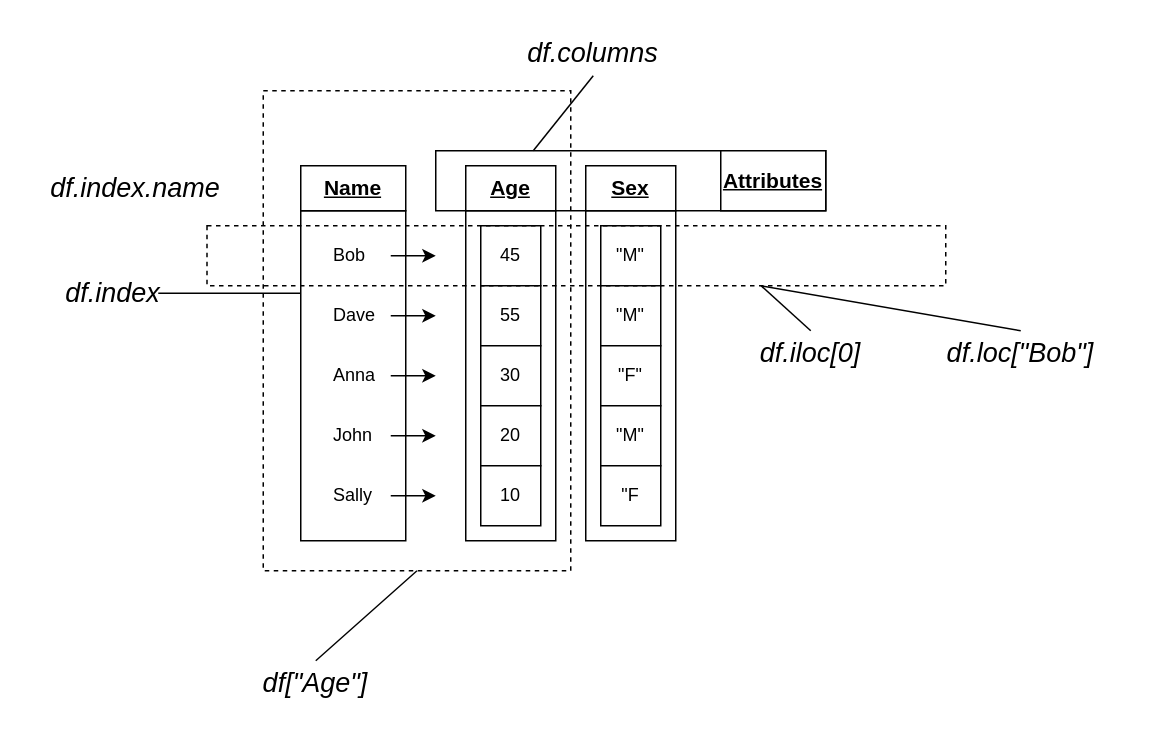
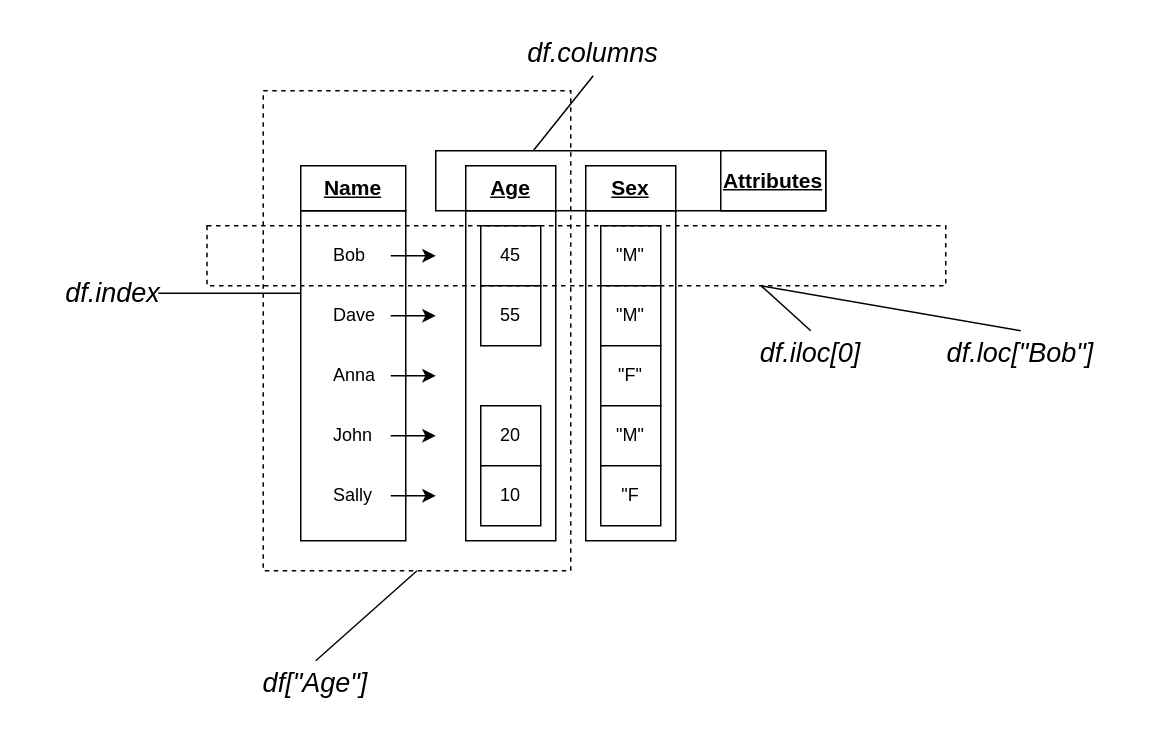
node "df.index.name": removed
node "30": removed
